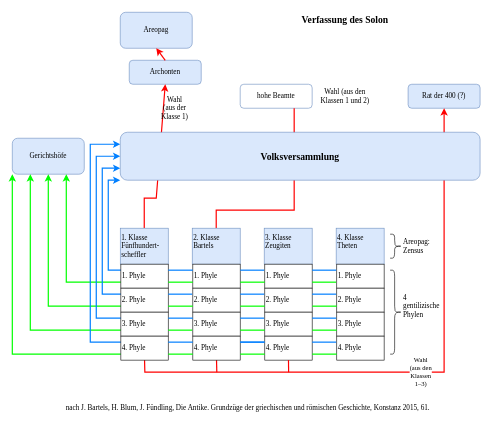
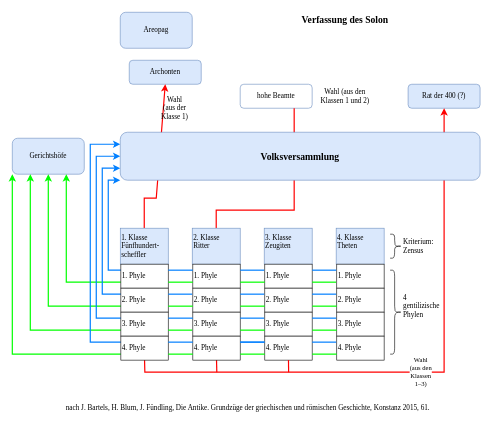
edge "Archonten" -> "Areopag": removed
node "2. Klasse Bartels": label "2. Klasse Bartels" -> "2. Klasse Ritter"
node "Areopag: Zensus": label "Areopag: Zensus" -> "Kriterium: Zensus"
